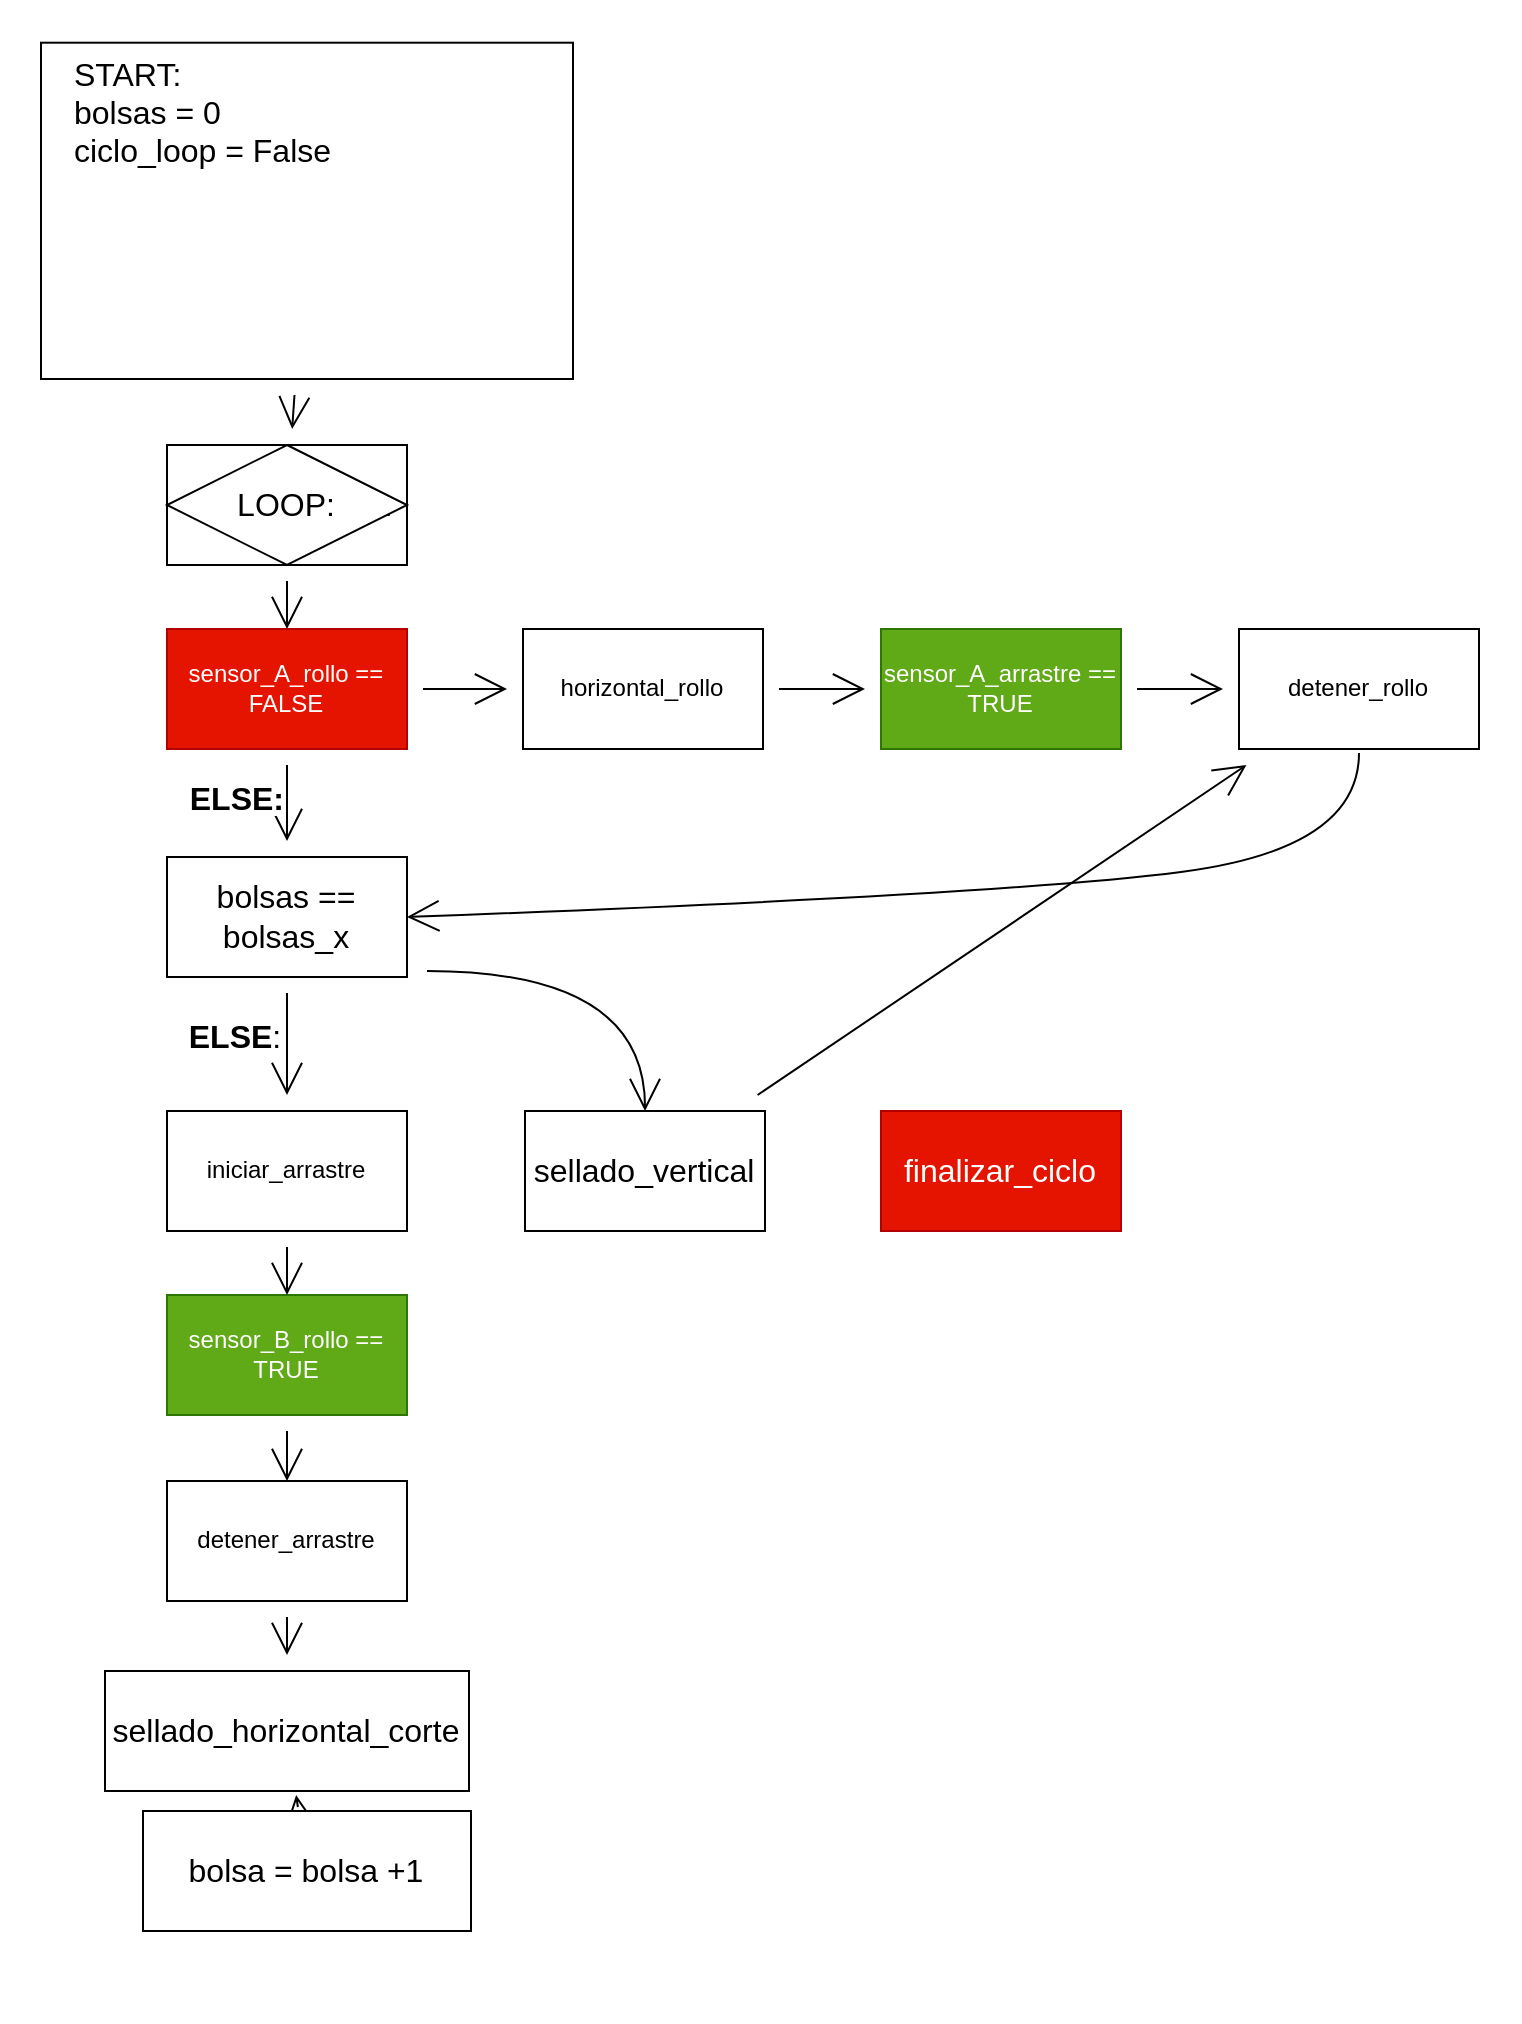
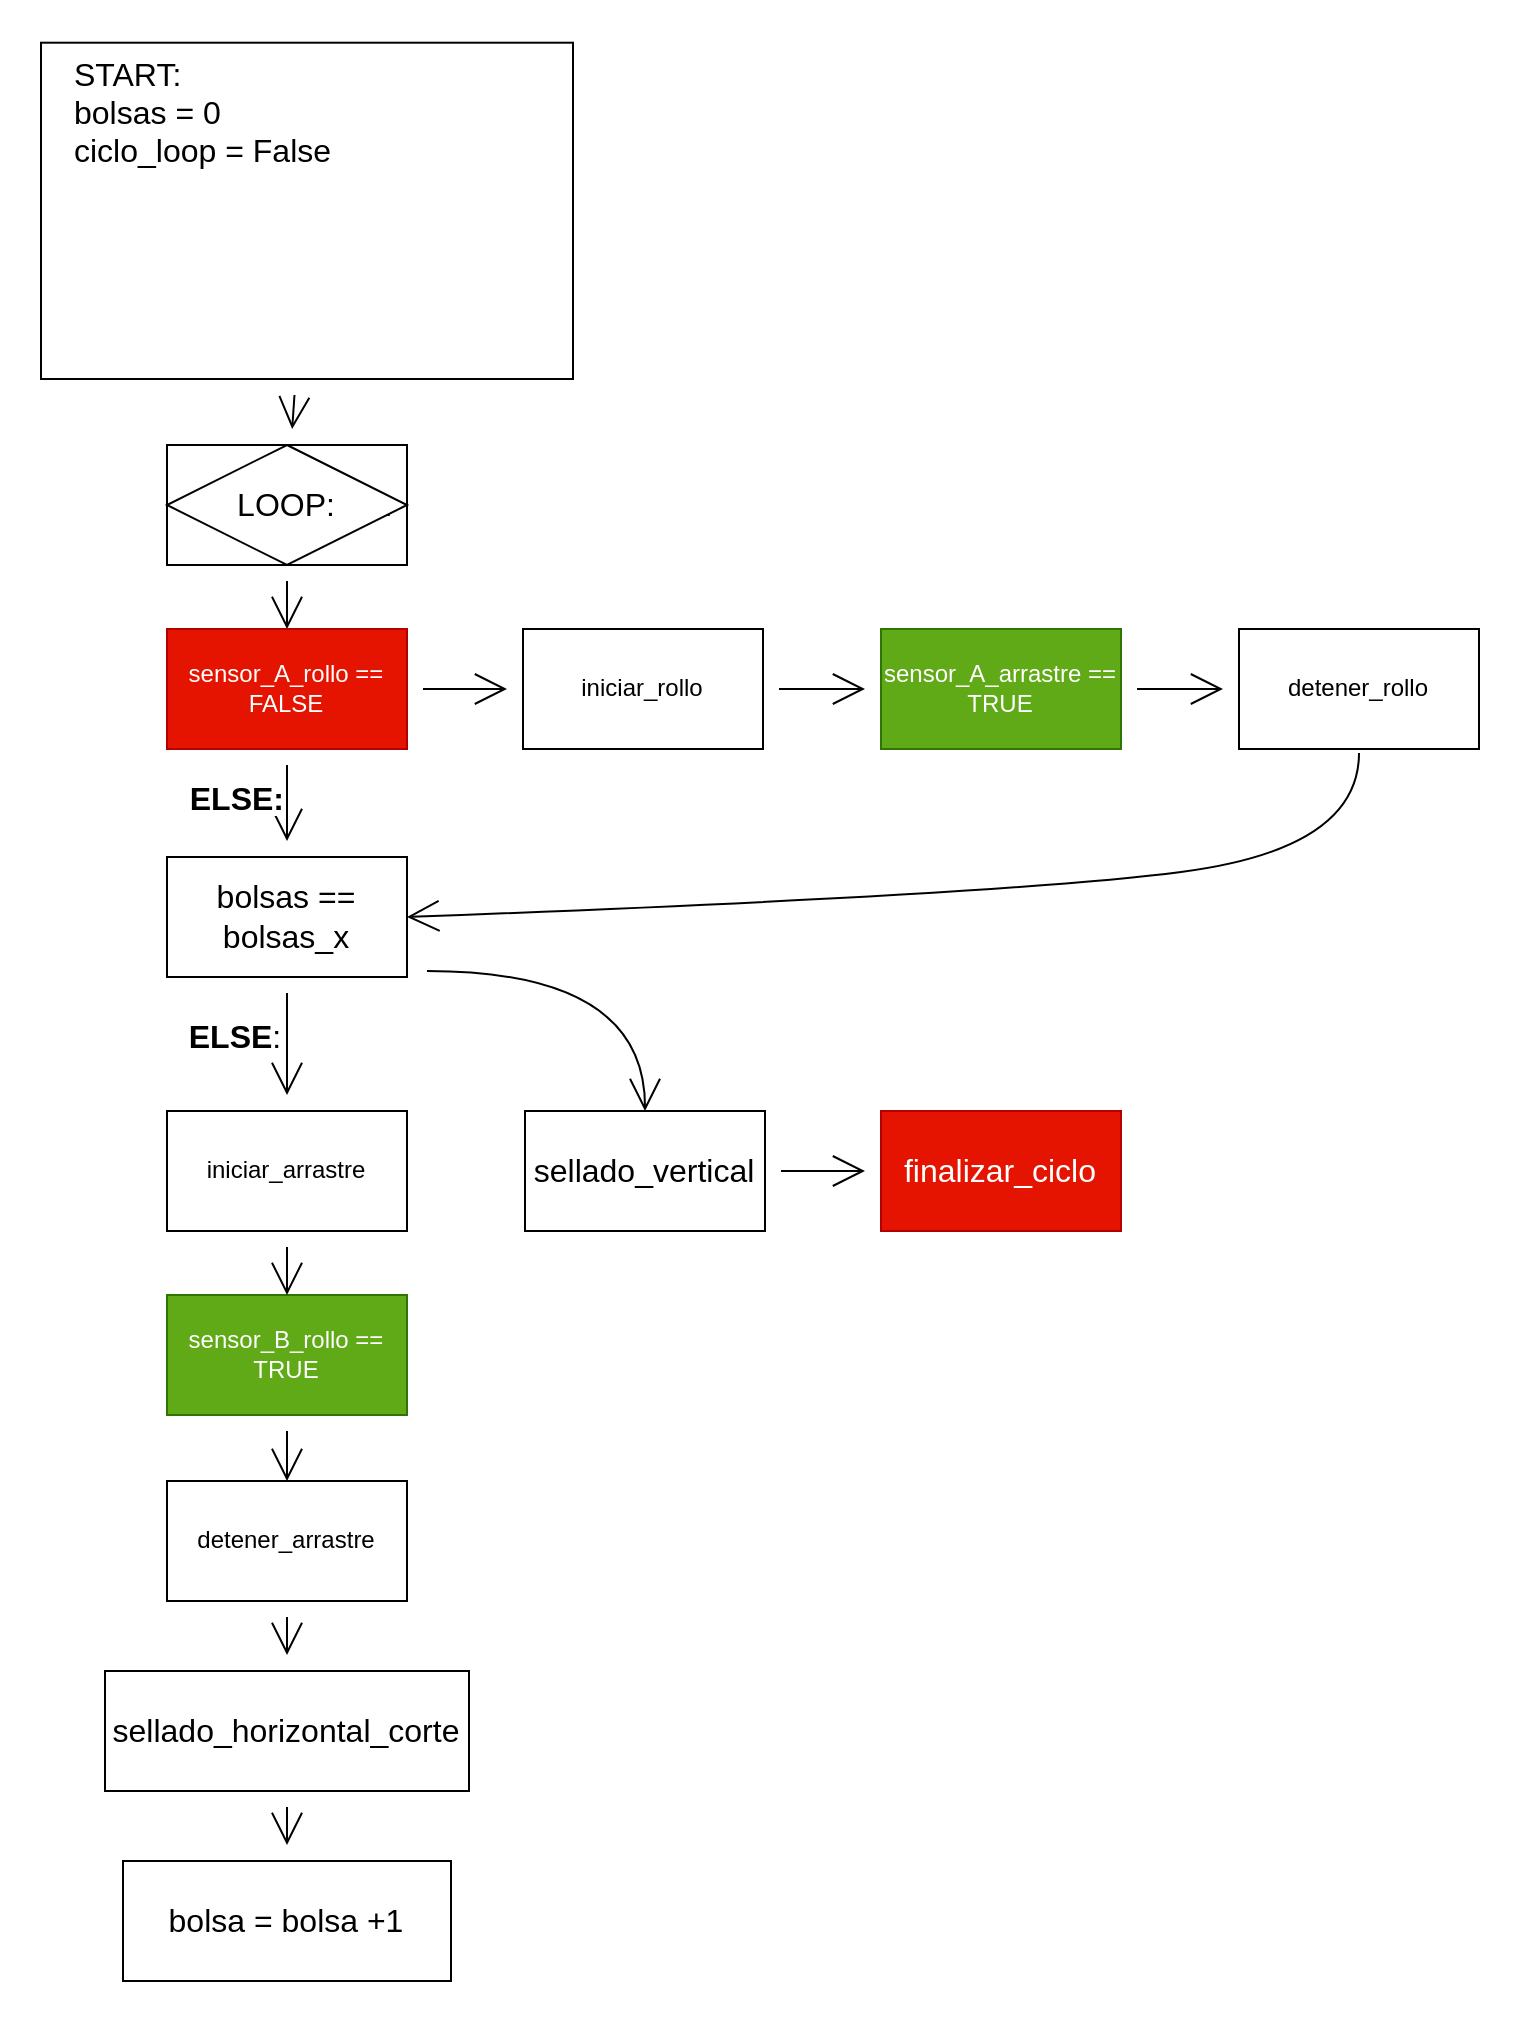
node "horizontal_rollo": label "horizontal_rollo" -> "iniciar_rollo"
edge "sellado_vertical" -> "detener_rollo": now "sellado_vertical" -> "finalizar_ciclo"
node "bolsa = bolsa +1": moved (307, 1871) -> (287, 1921)
